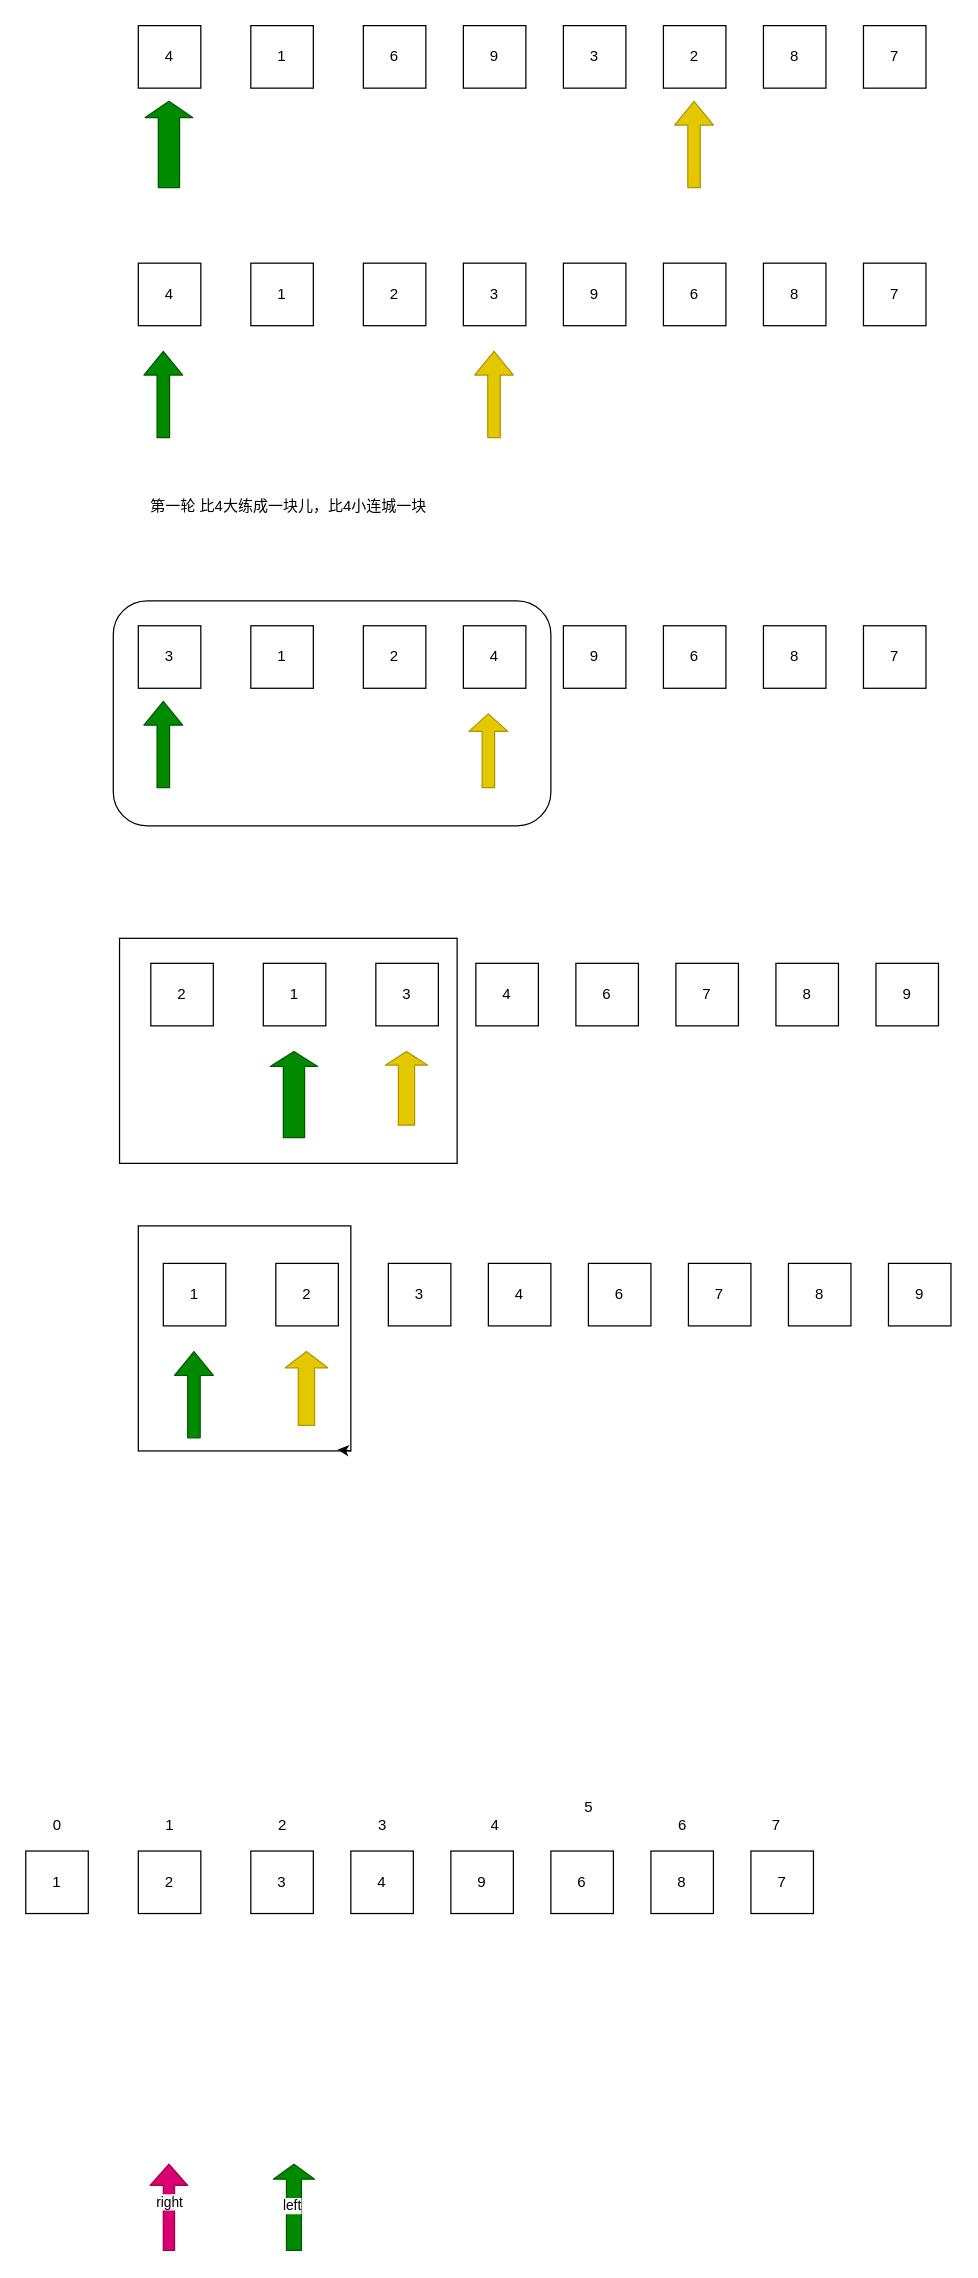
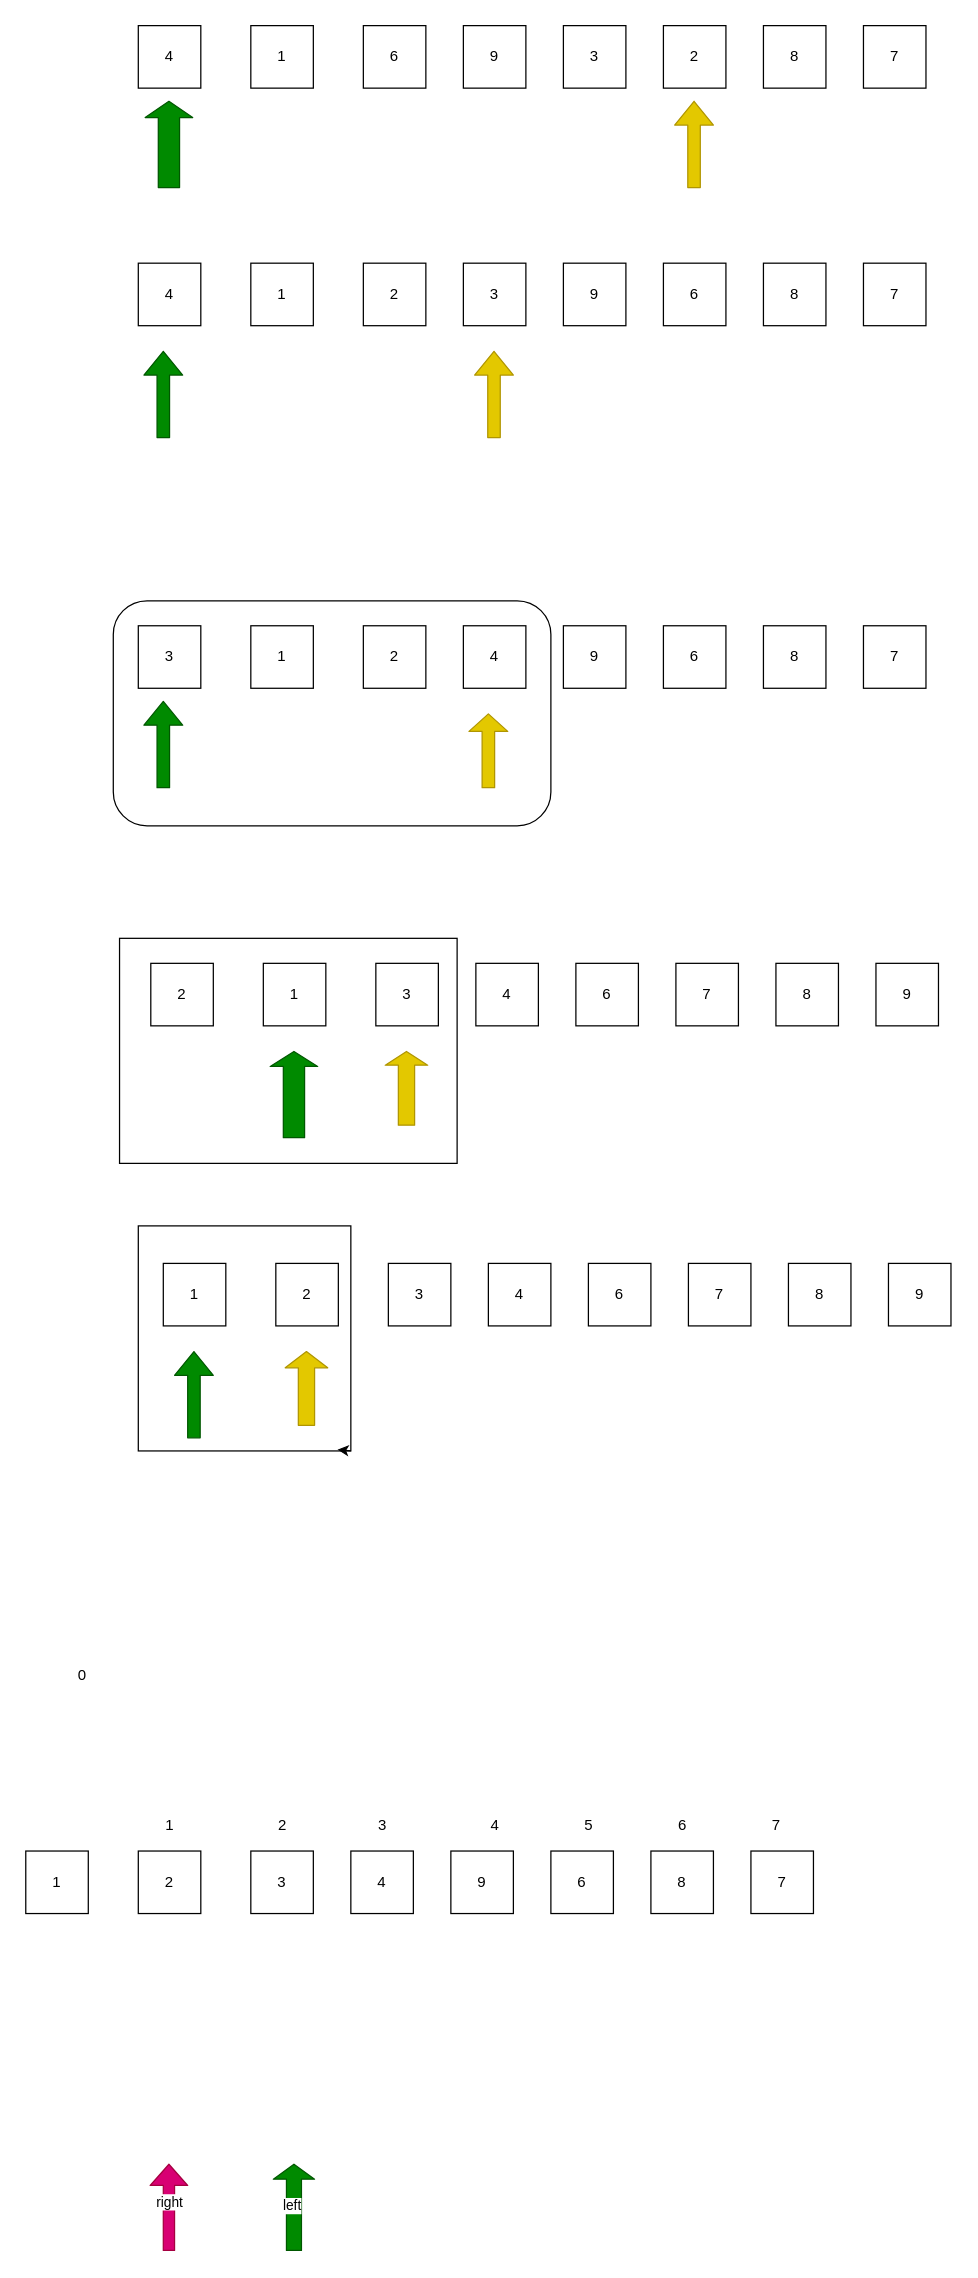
node "第一轮 比4大练成一块儿，比4小连城一块": removed
node "5": moved (588, 1807) -> (588, 1826)
node "0": moved (57, 1826) -> (82, 1676)
